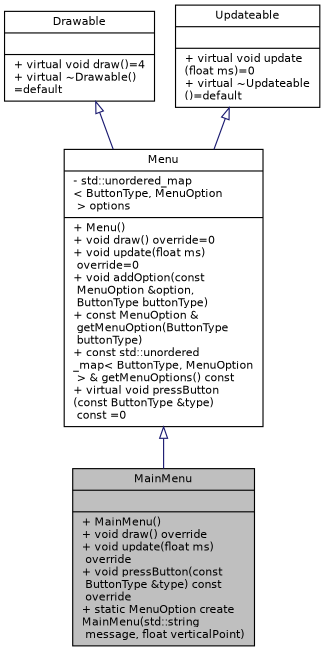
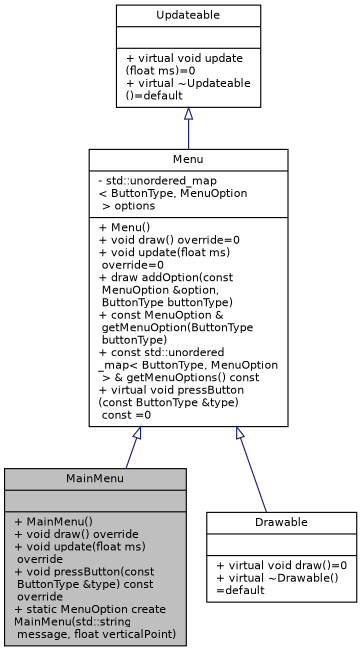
node "Drawable": text "+ virtual void draw()=4" -> "+ virtual void draw()=0"
edge "Menu" -> "Drawable": reversed
node "Menu": text "+ void addOption(const" -> "+ draw addOption(const"
